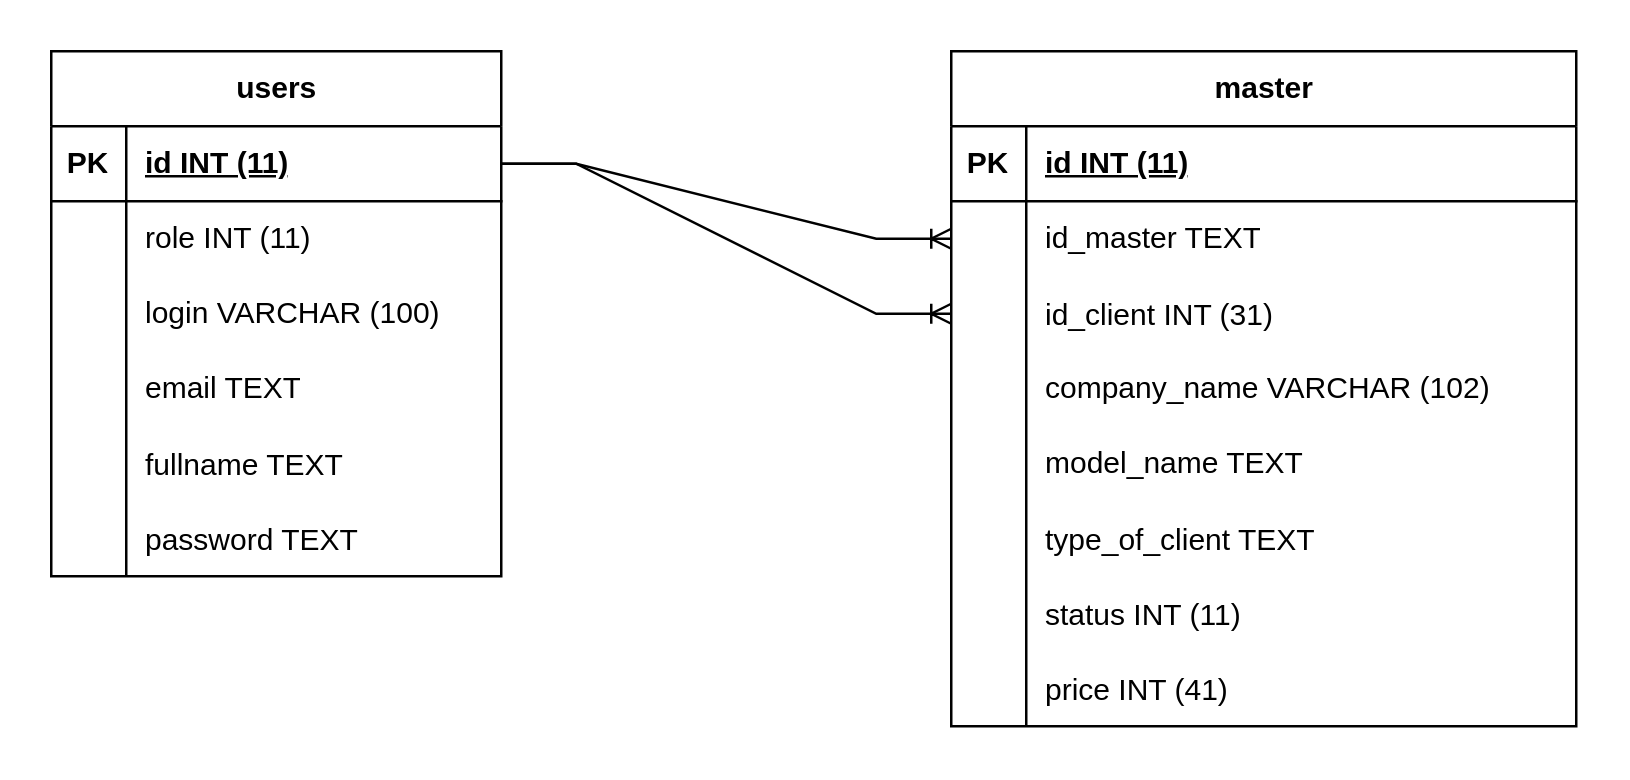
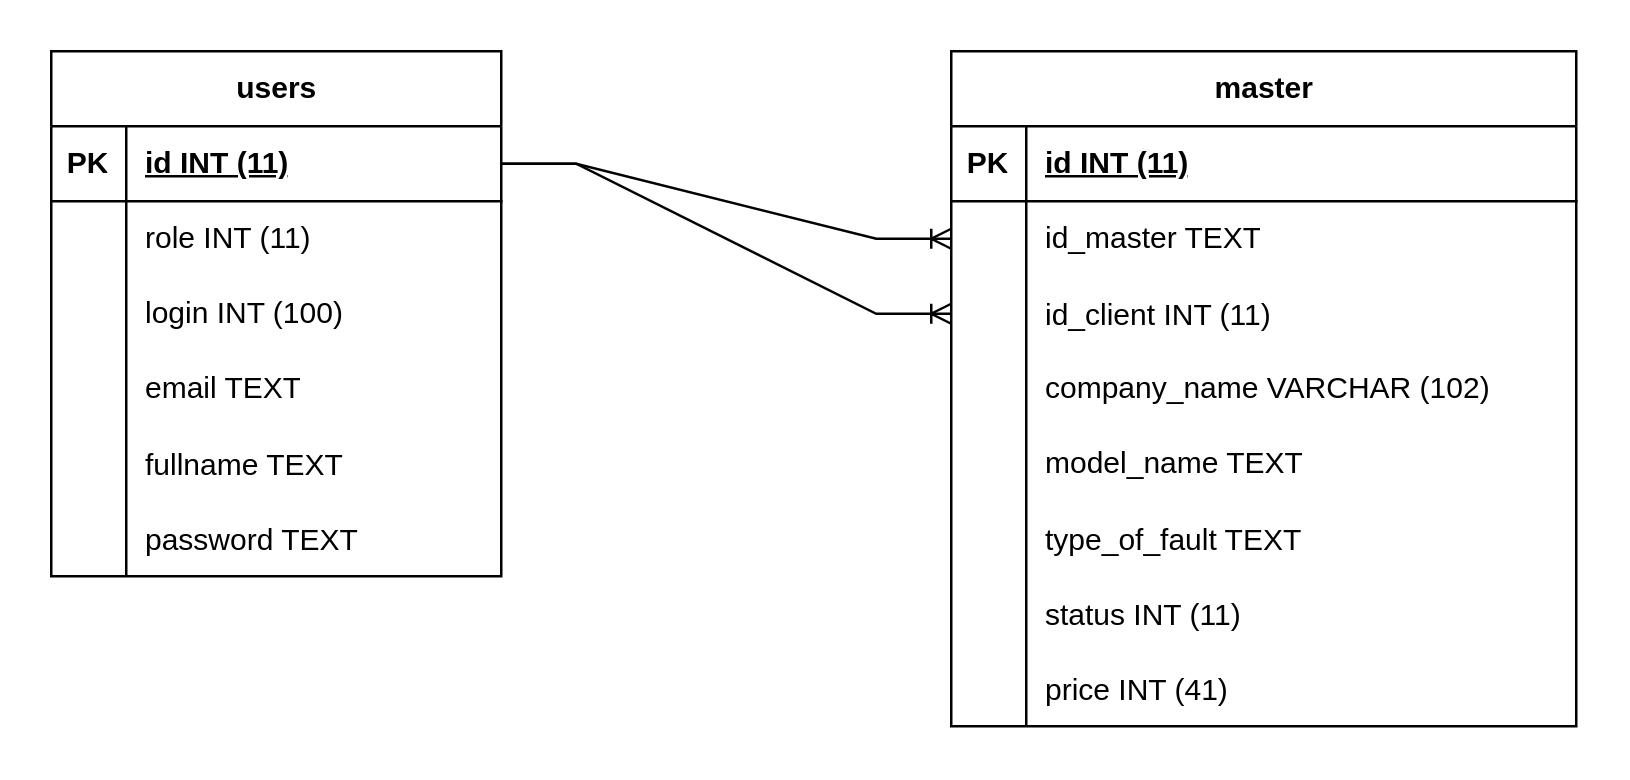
node "login VARCHAR (100)": label "login VARCHAR (100)" -> "login INT (100)"
node "id_client INT (31)": label "id_client INT (31)" -> "id_client INT (11)"
node "type_of_client TEXT": label "type_of_client TEXT" -> "type_of_fault TEXT"
